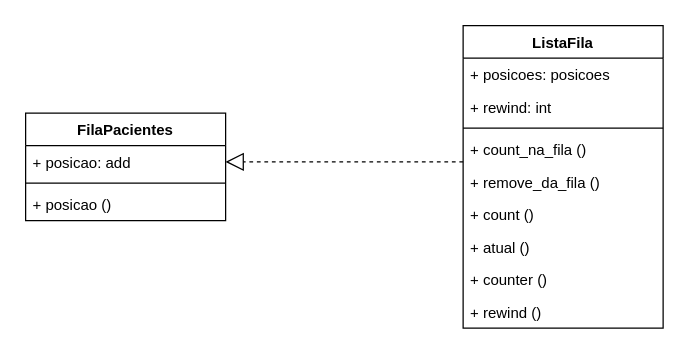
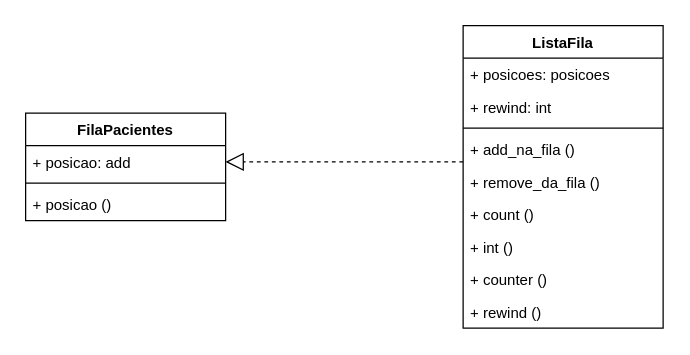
node "+ count_na_fila ()": label "+ count_na_fila ()" -> "+ add_na_fila ()"
node "+ atual ()": label "+ atual ()" -> "+ int ()"
